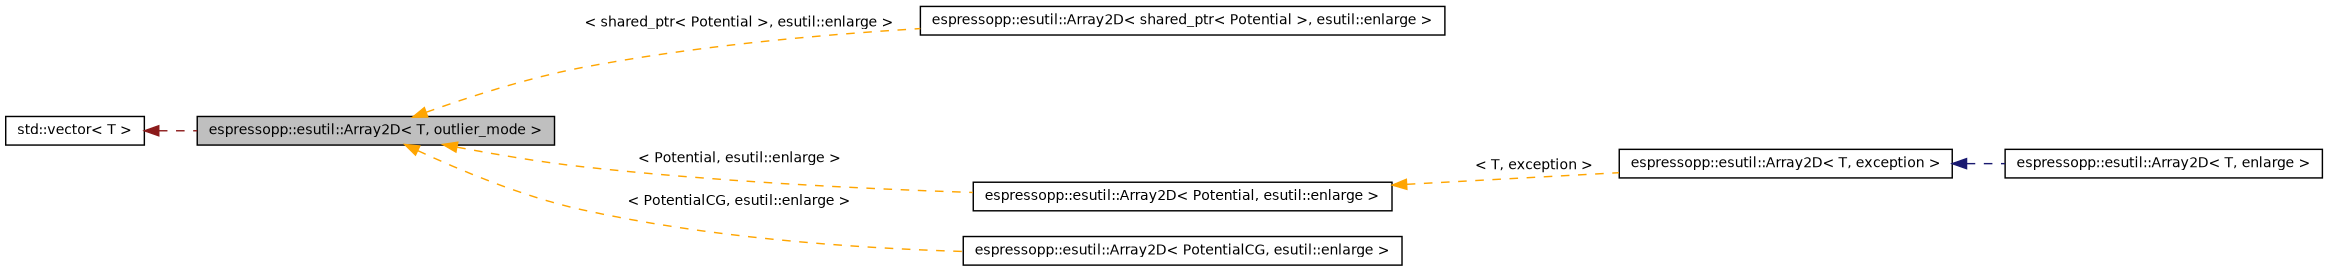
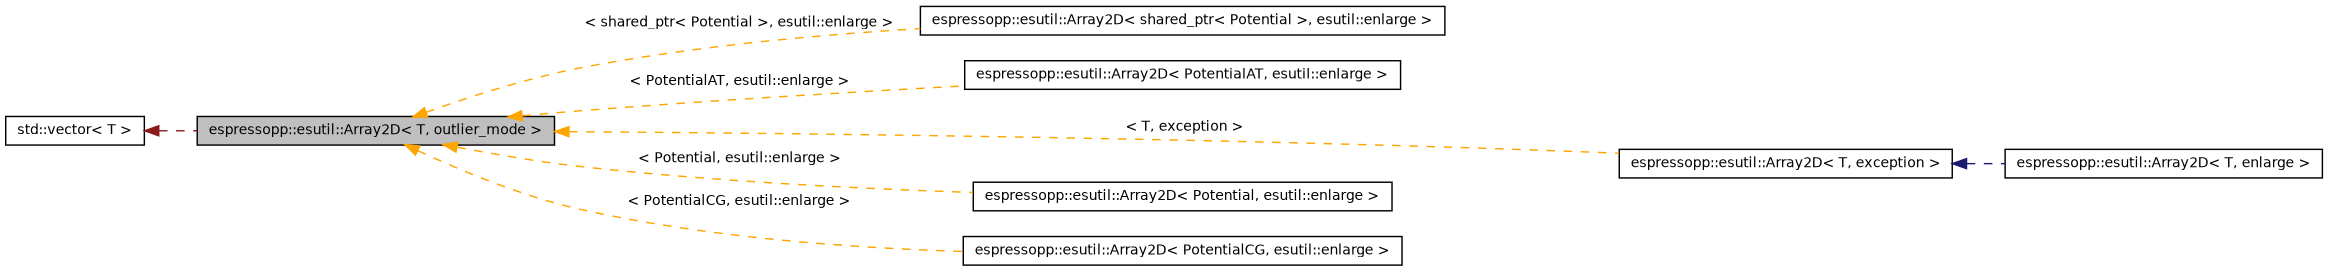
node "espressopp::esutil::Array2D< PotentialAT, esutil::enlarge >": added
edge "espressopp::esutil::Array2D< T, exception >" -> "espressopp::esutil::Array2D< Potential, esutil::enlarge >": now "espressopp::esutil::Array2D< T, exception >" -> "espressopp::esutil::Array2D< T, outlier_mode >"
